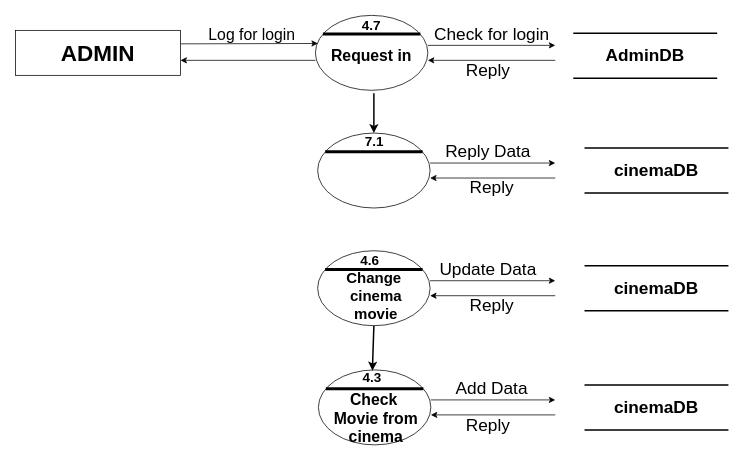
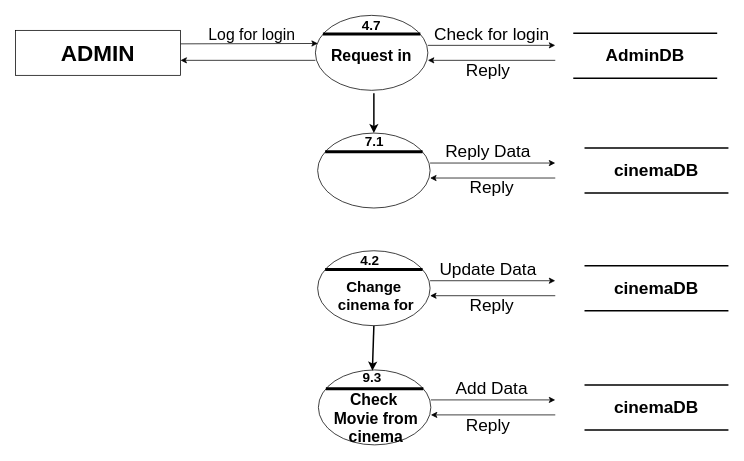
node "4.6": label "4.6" -> "4.2"
node "Change cinema movie": label "Change cinema movie" -> "Change cinema for"
node "4.3": label "4.3" -> "9.3"
